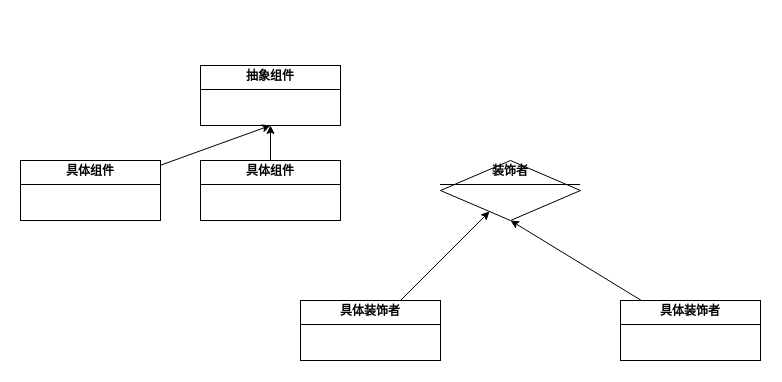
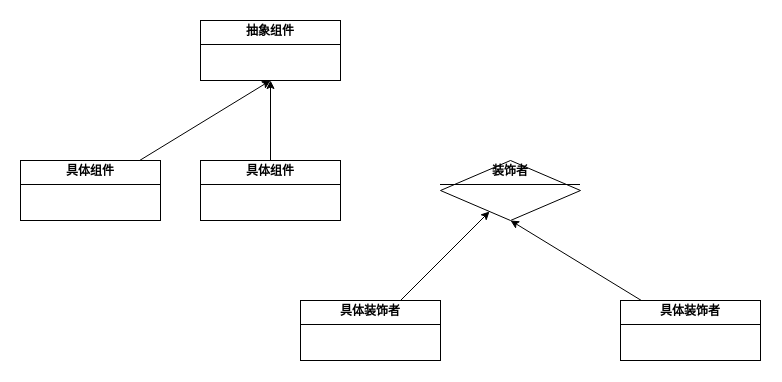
node "抽象组件": moved (271, 96) -> (271, 51)
